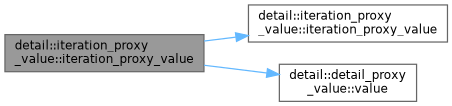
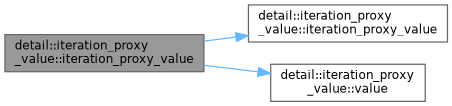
node "detail::detail_proxy _value::value": label "detail::detail_proxy _value::value" -> "detail::iteration_proxy _value::value"
